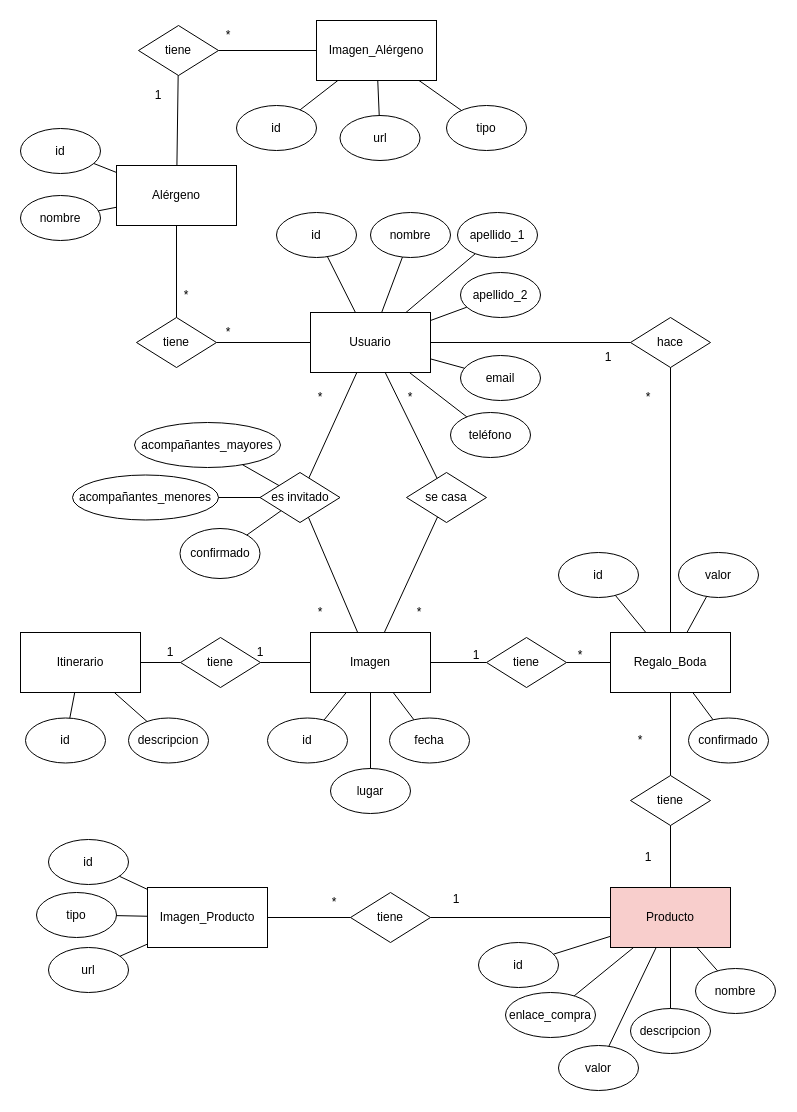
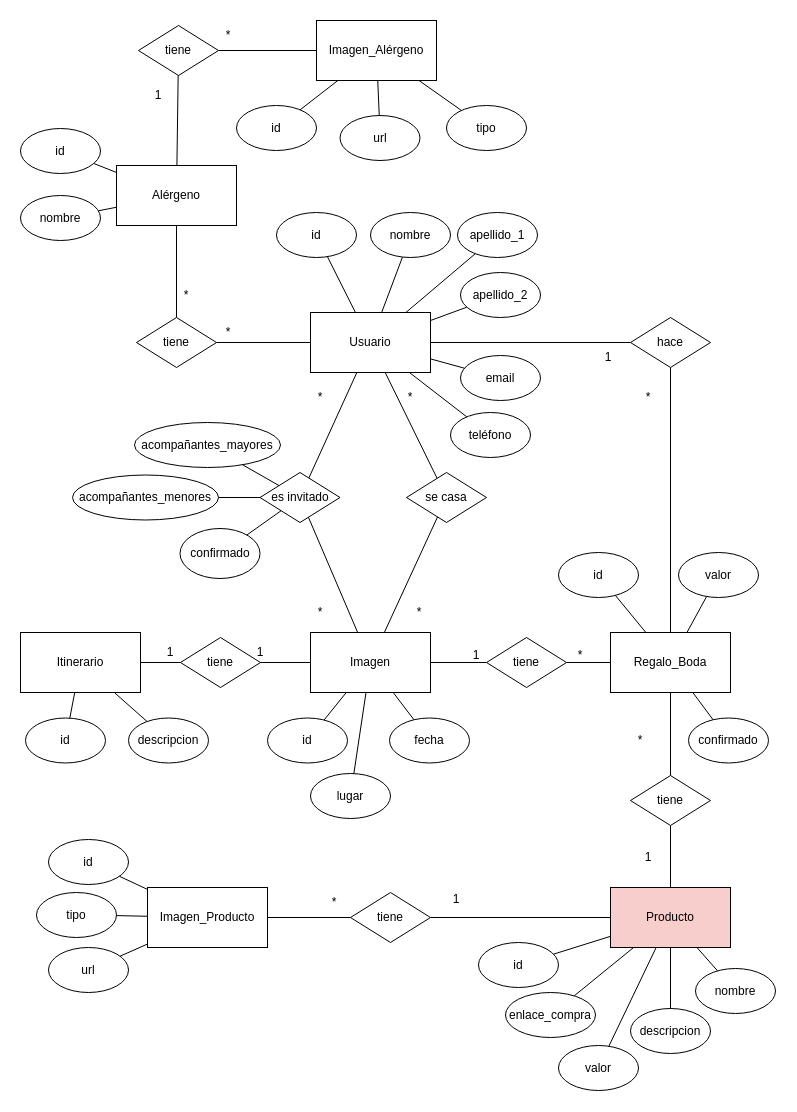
node "lugar": moved (371, 791) -> (351, 796)
